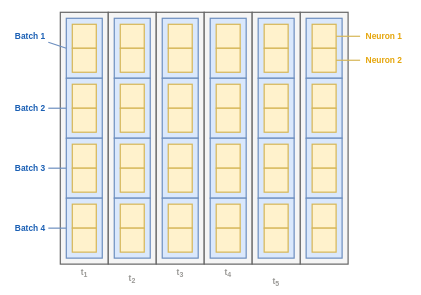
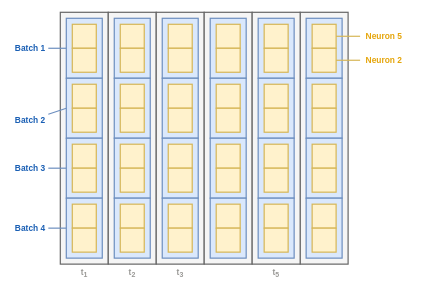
node "Batch 1": moved (30, 36) -> (30, 48)
node "Neuron 1": label "Neuron 1" -> "Neuron 5"
node "Batch 2": moved (30, 108) -> (30, 120)
node "t4": removed
node "t2": moved (132, 279) -> (132, 273)
node "t5": moved (276, 282) -> (276, 273)
